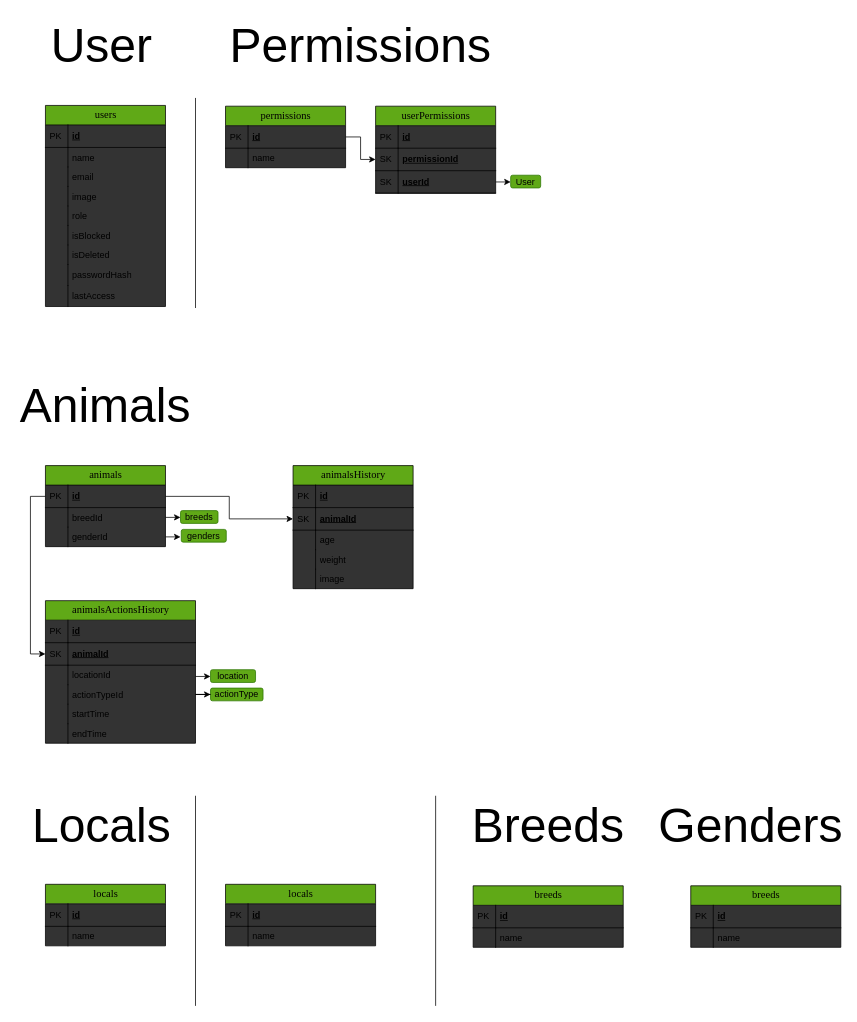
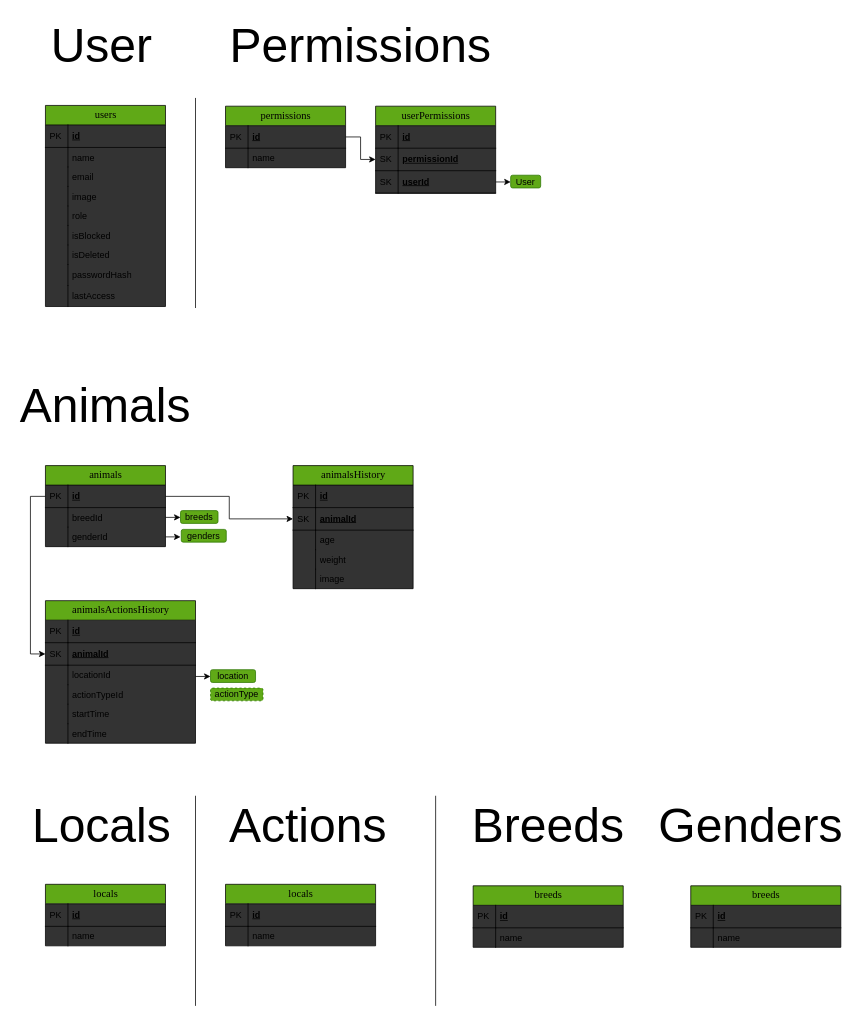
edge "actionTypeId" -> "actionType": removed
node "actionType": style solid -> dashed
node "Actions": added
